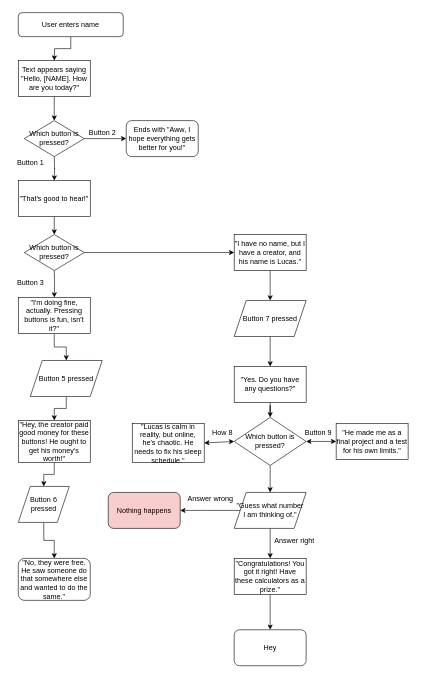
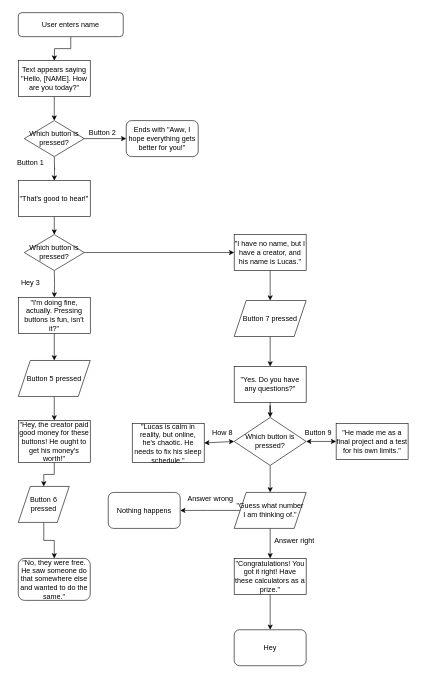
node "Button 3": label "Button 3" -> "Hey 3"
node "Button 5 pressed": moved (66, 378) -> (54, 378)
node "Nothing happens": fillcolor #f8cecc -> #ffffff
